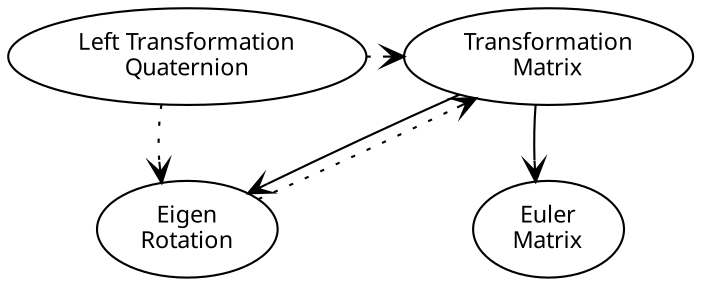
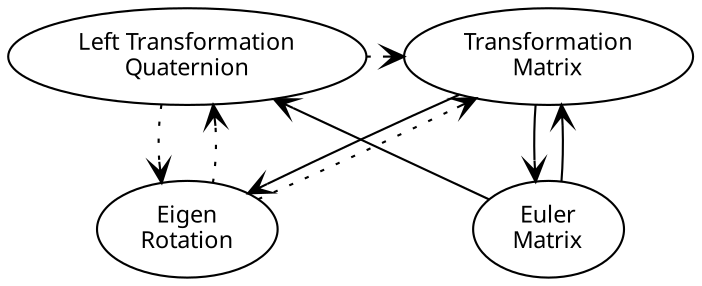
edge "Euler Matrix" -> "Left Transformation Quaternion": added
edge "Euler Matrix" -> "Transformation Matrix": added
edge "Eigen Rotation" -> "Left Transformation Quaternion": added
